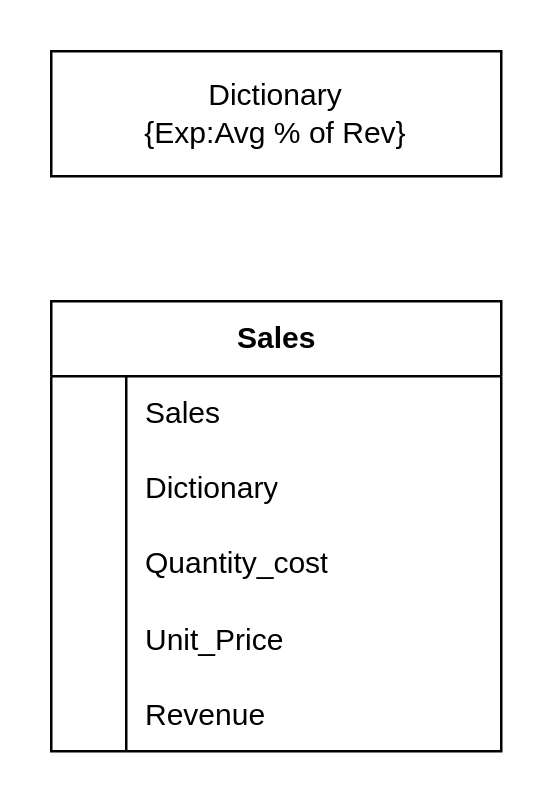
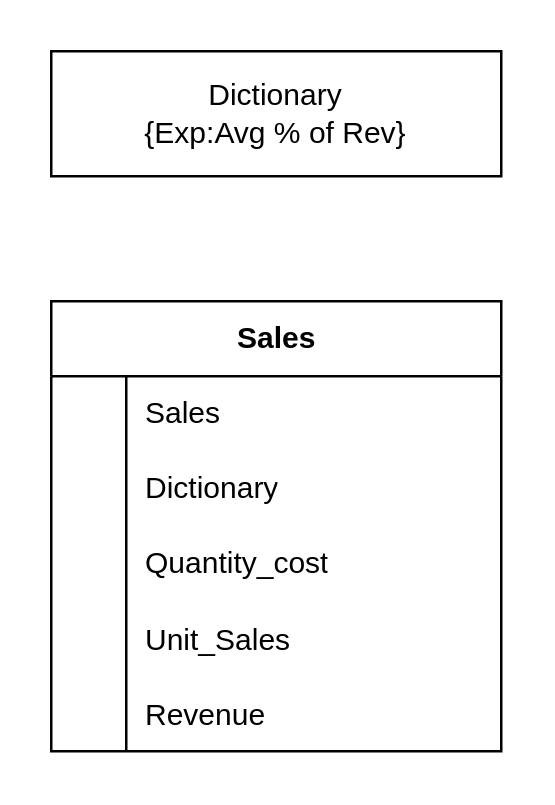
node "Unit_Price": label "Unit_Price" -> "Unit_Sales"
